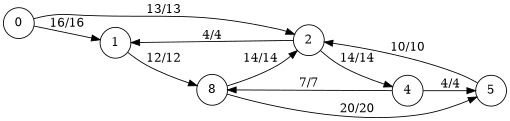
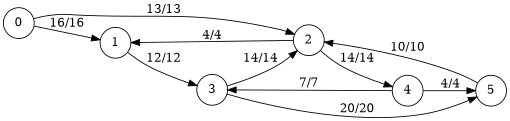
node "8": label "8" -> "3"
